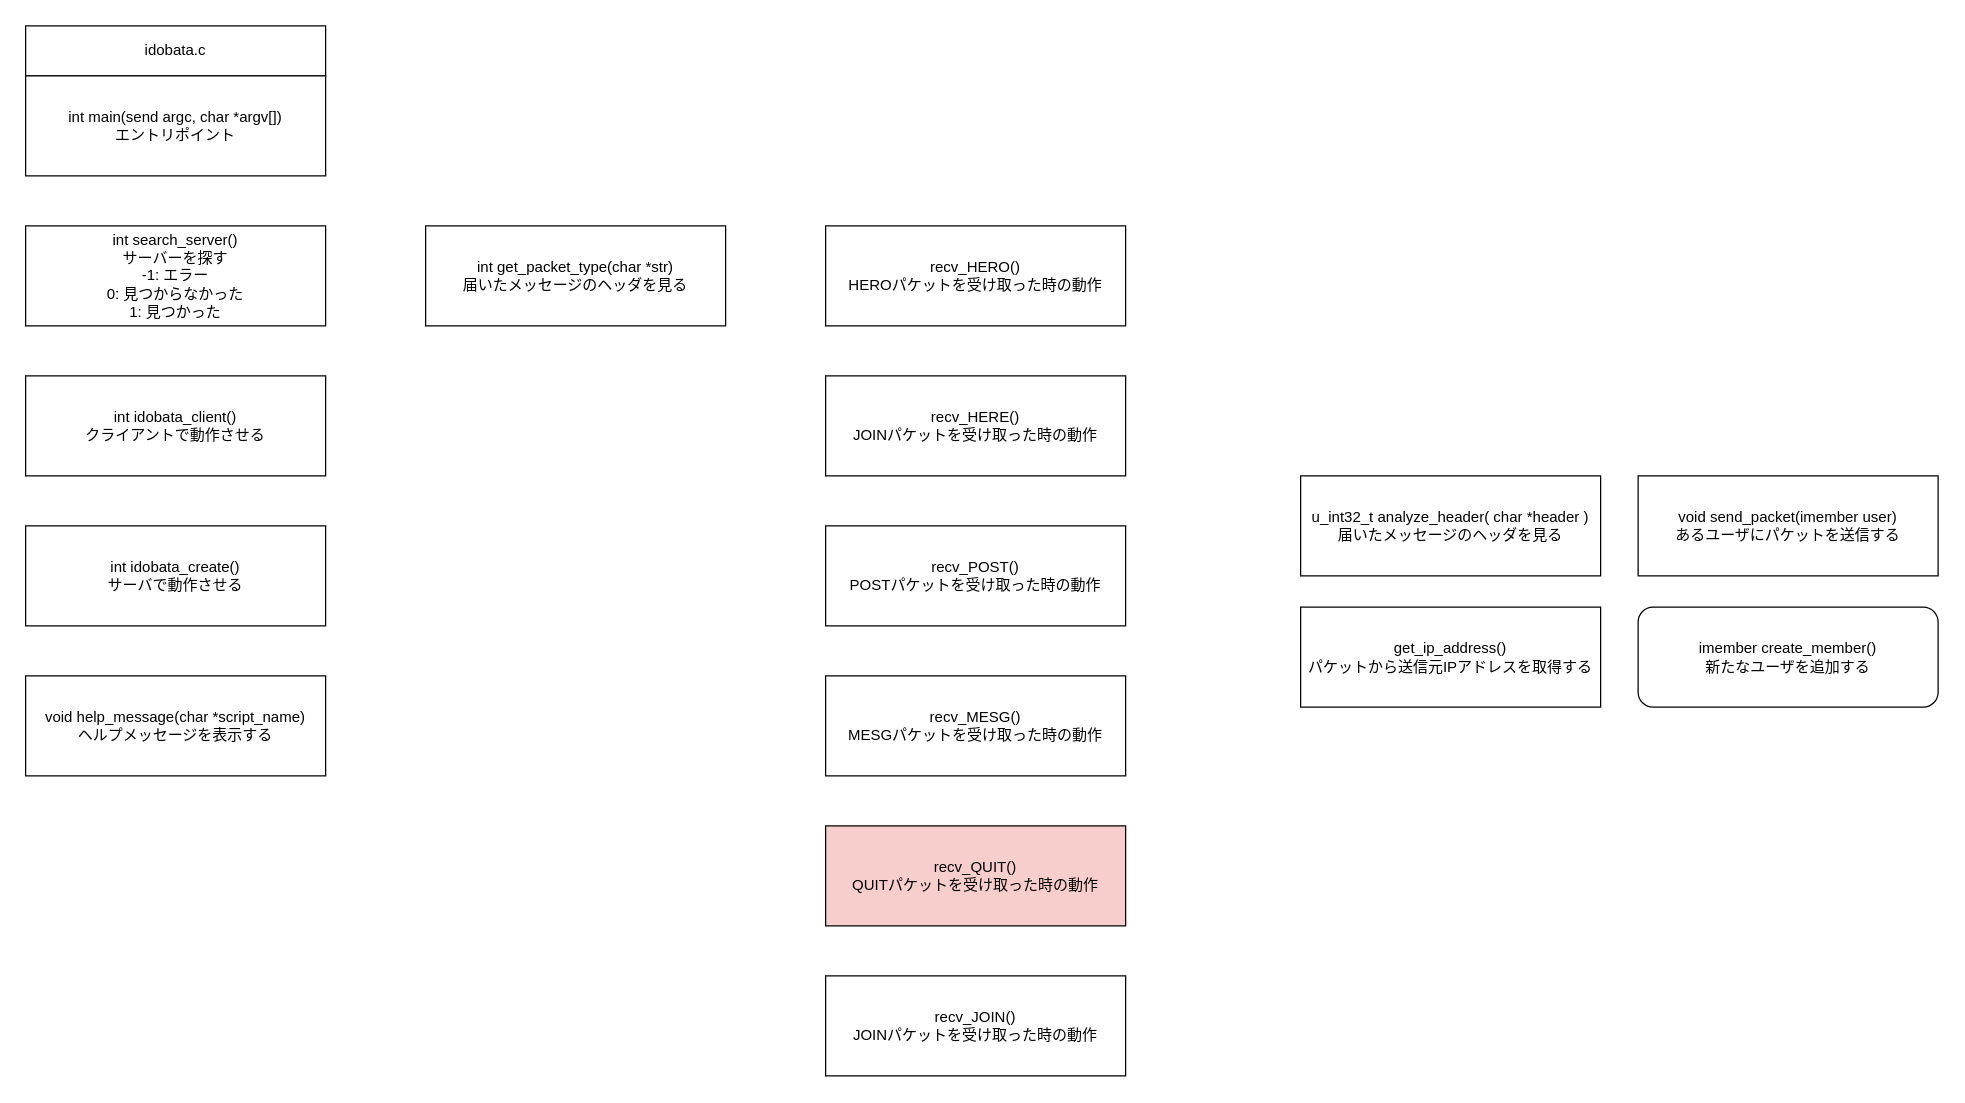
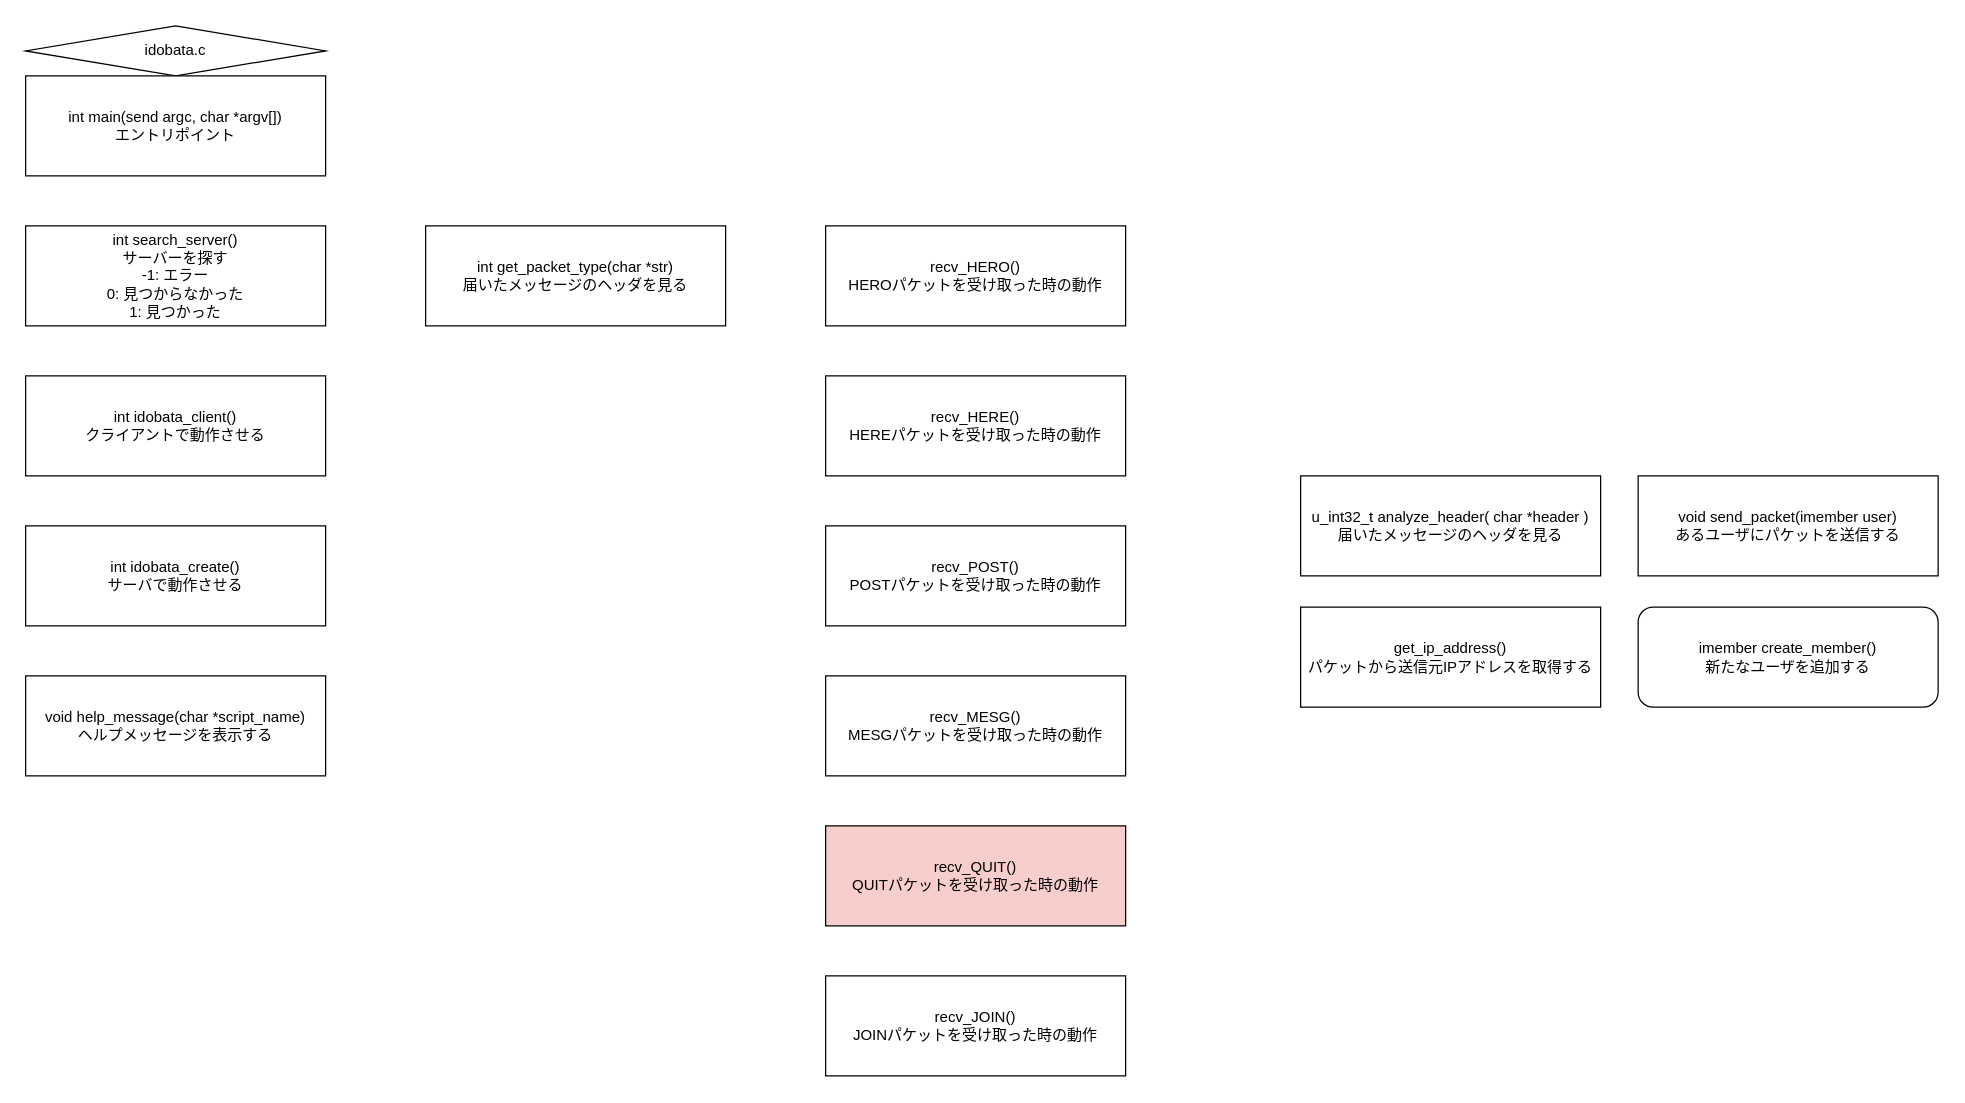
node "idobata.c": shape rectangle -> diamond
node "recv_HERE() JOINパケットを受け取った時の動作": label "recv_HERE() JOINパケットを受け取った時の動作" -> "recv_HERE() HEREパケットを受け取った時の動作"
